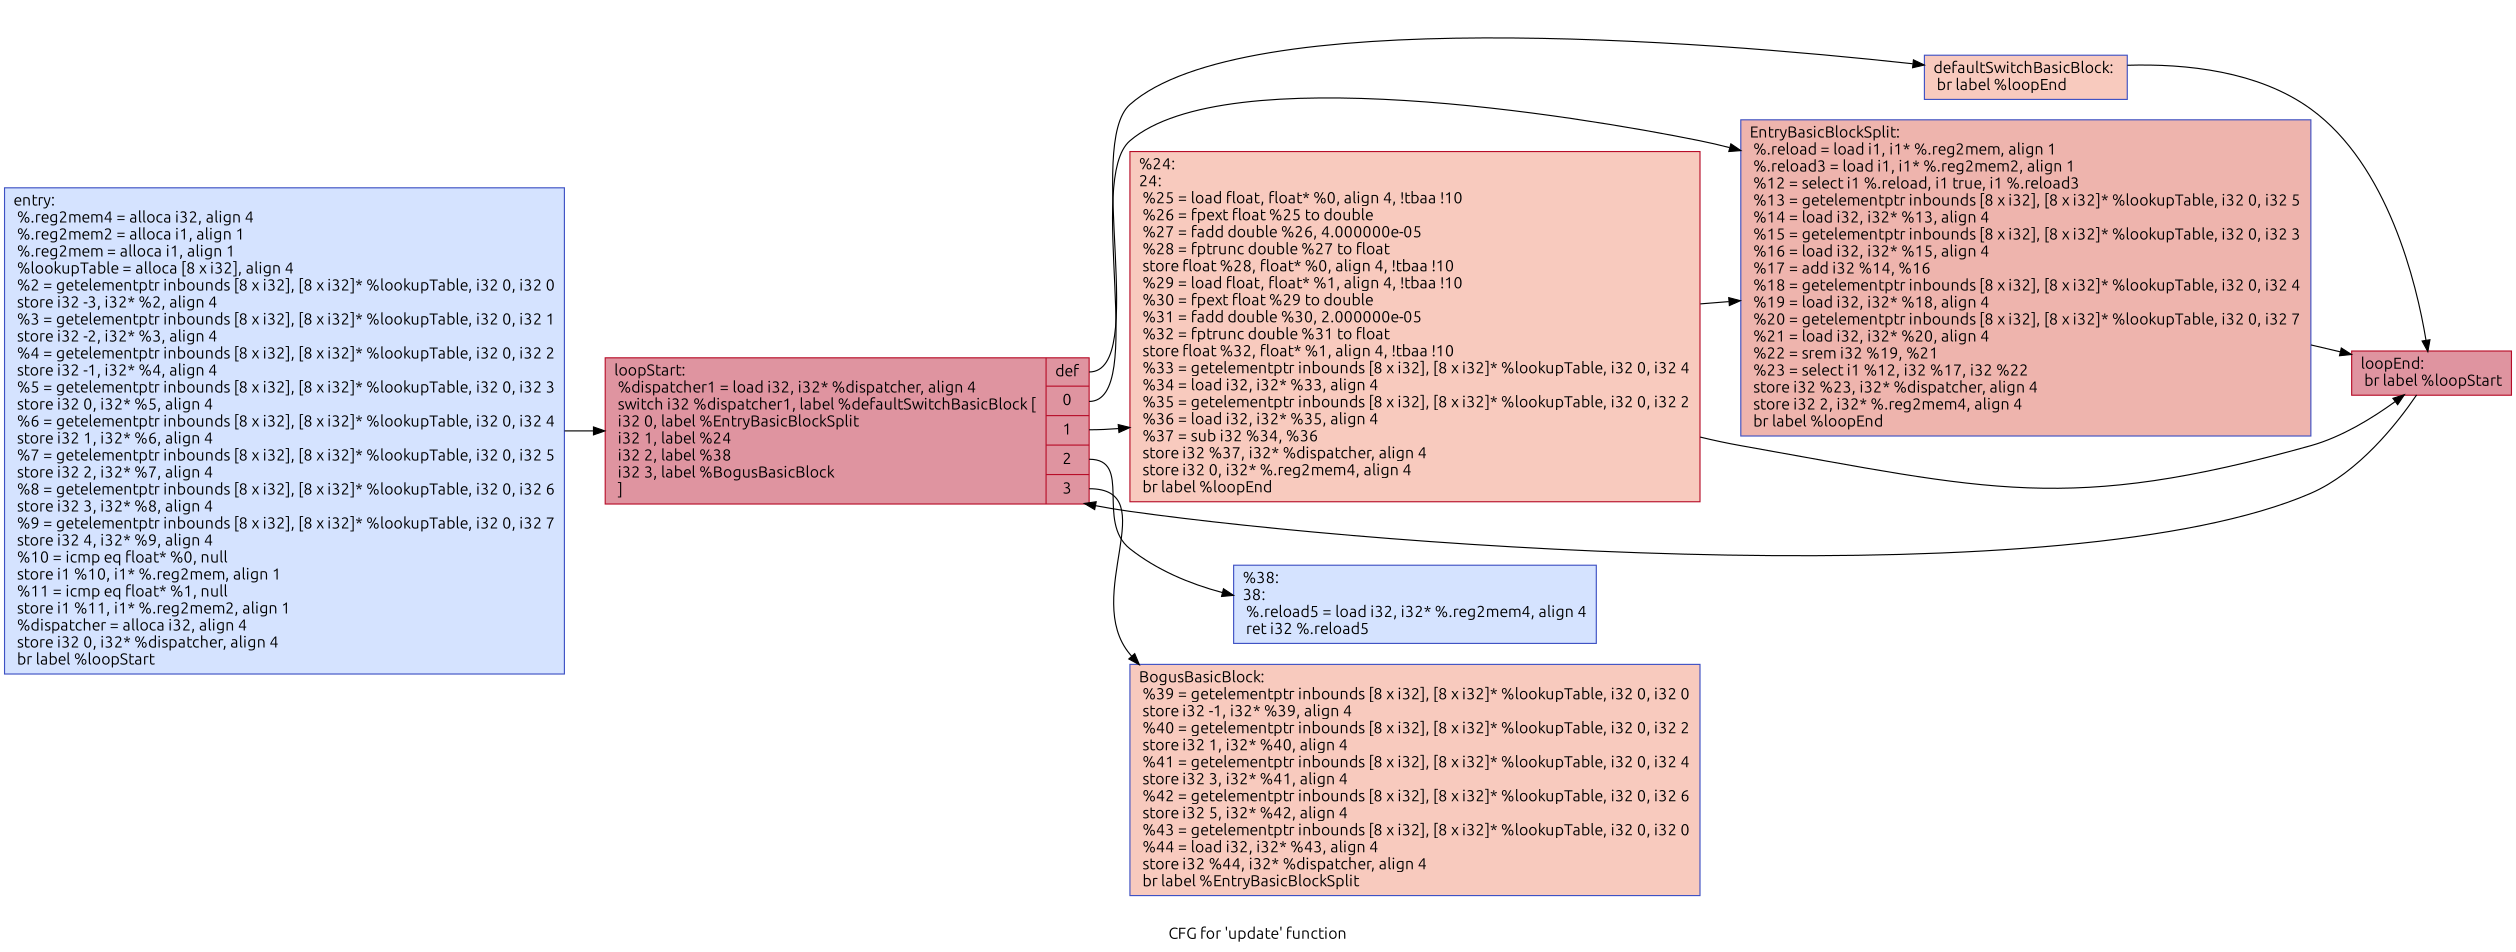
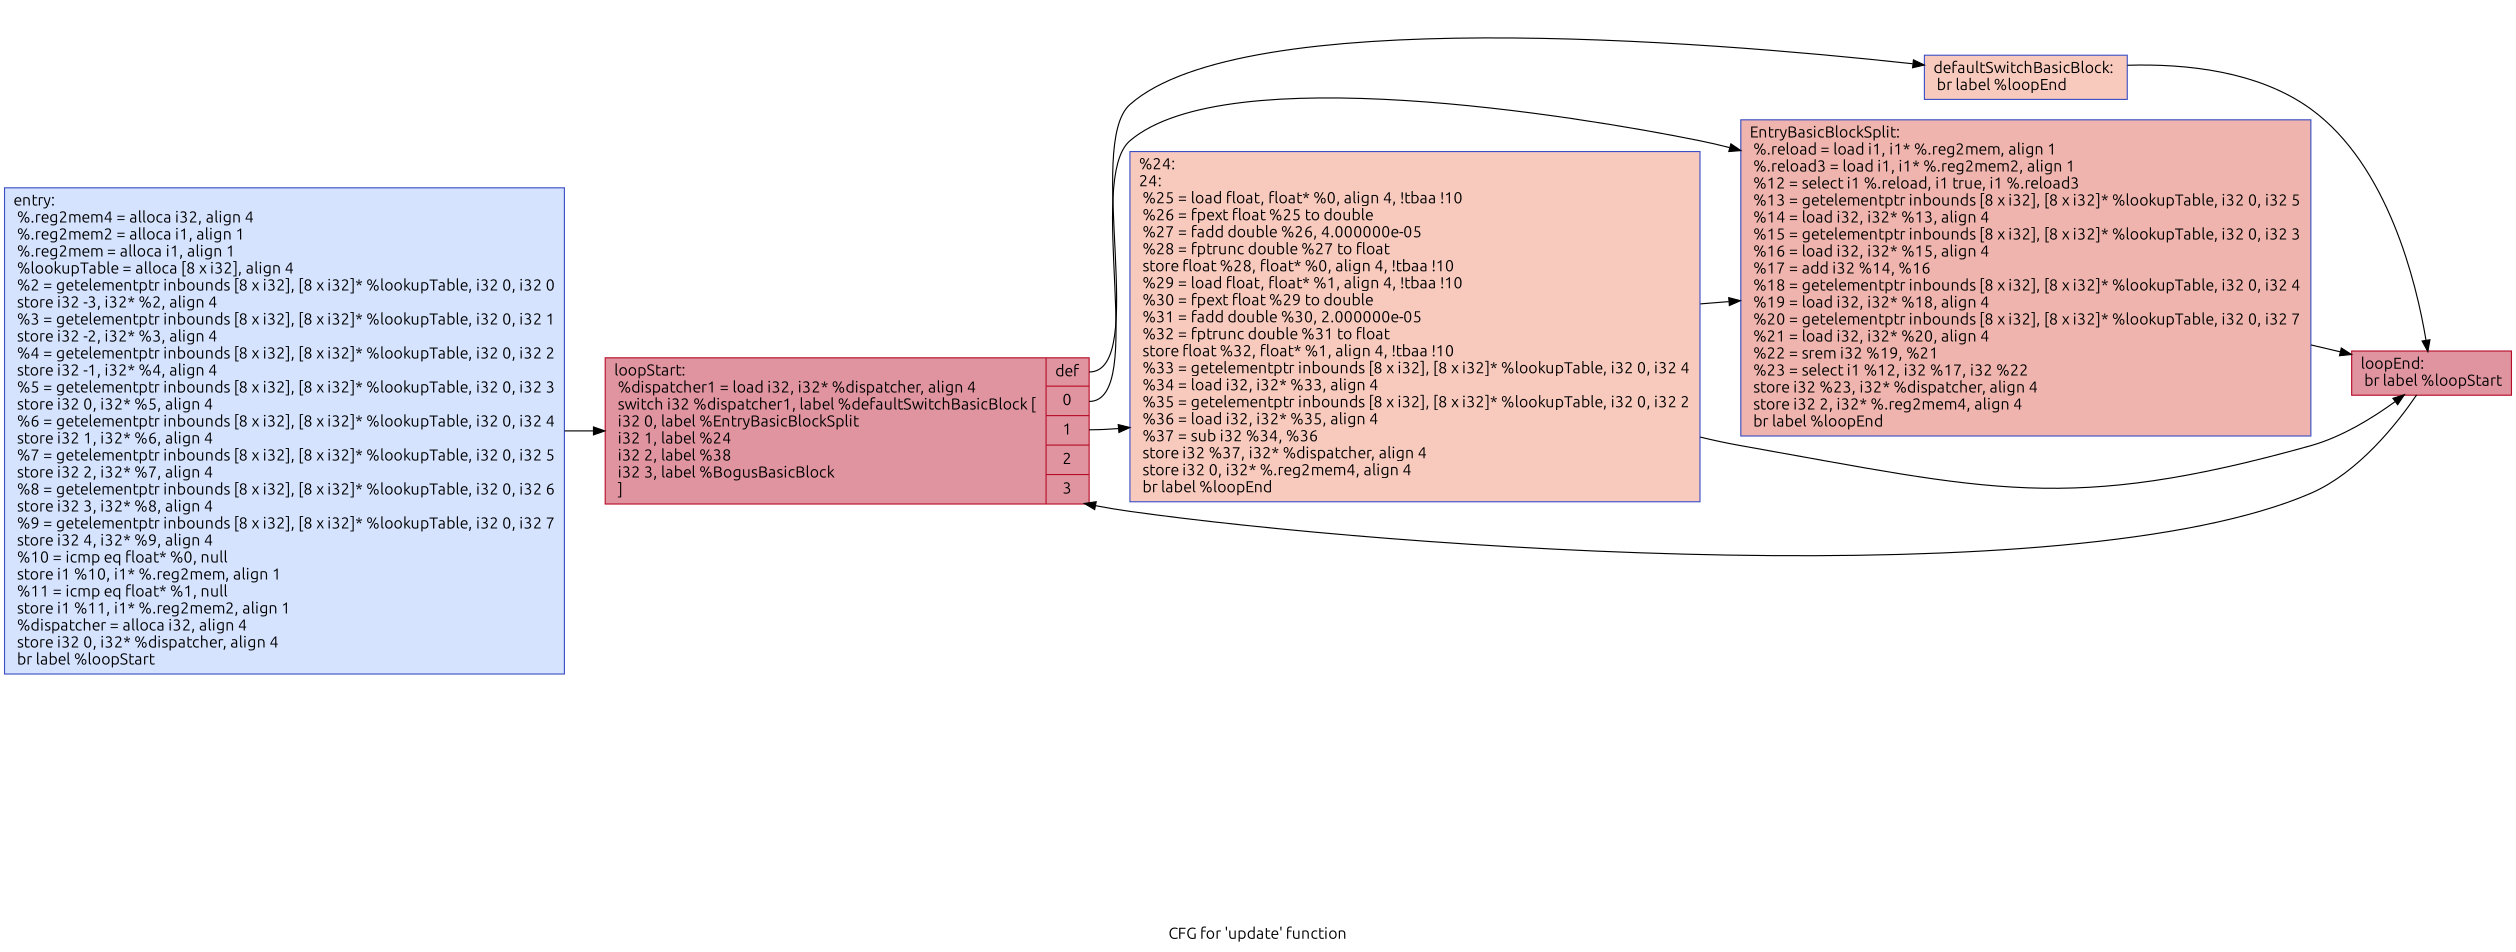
node "%24:": color #b70d28ff -> #3d50c3ff
node "%38:": removed
node "BogusBasicBlock:": removed
